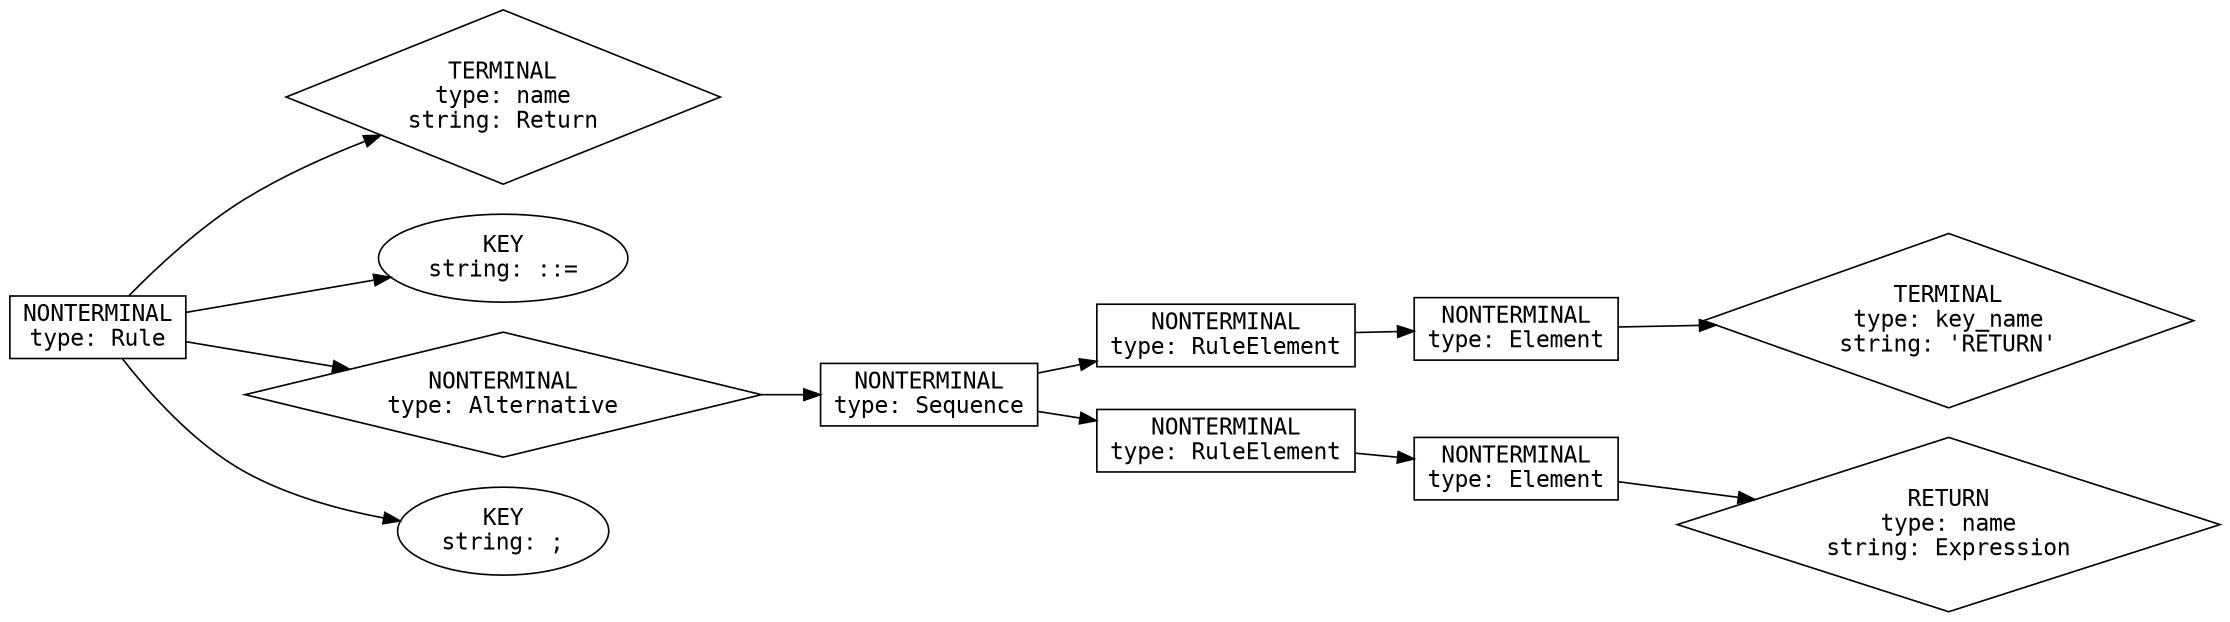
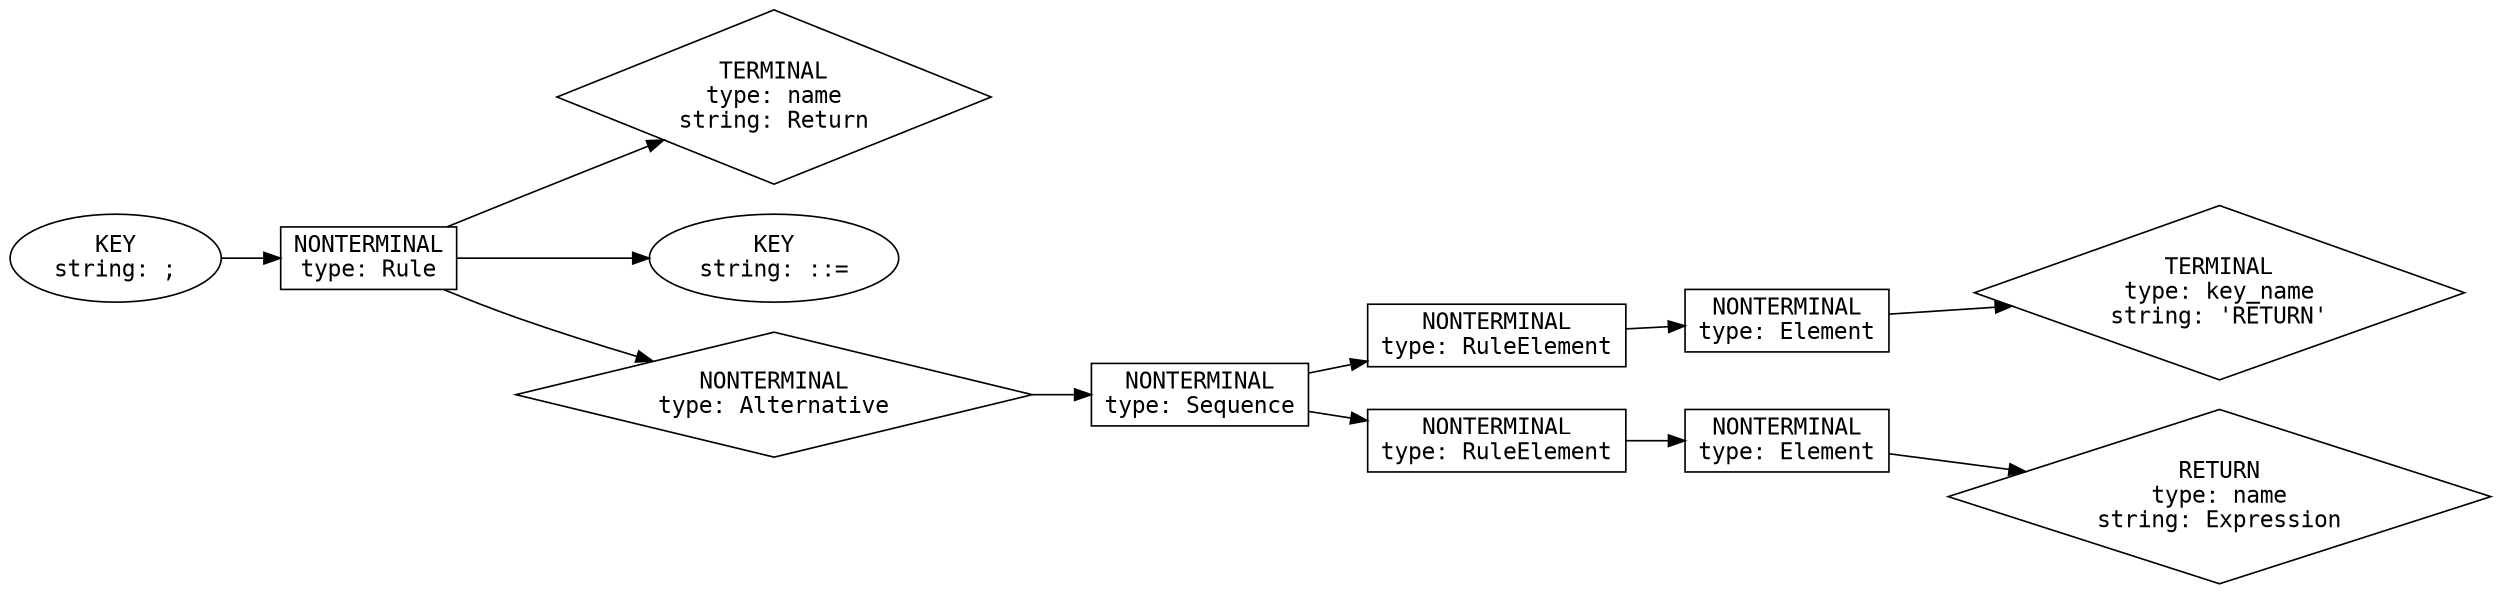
edge "NONTERMINAL type: Rule" -> "KEY string: ;": reversed
